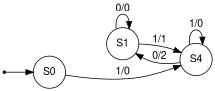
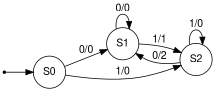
edge "S0" -> "S1": added, label "0/0"
node "S4": label "S4" -> "S2"
